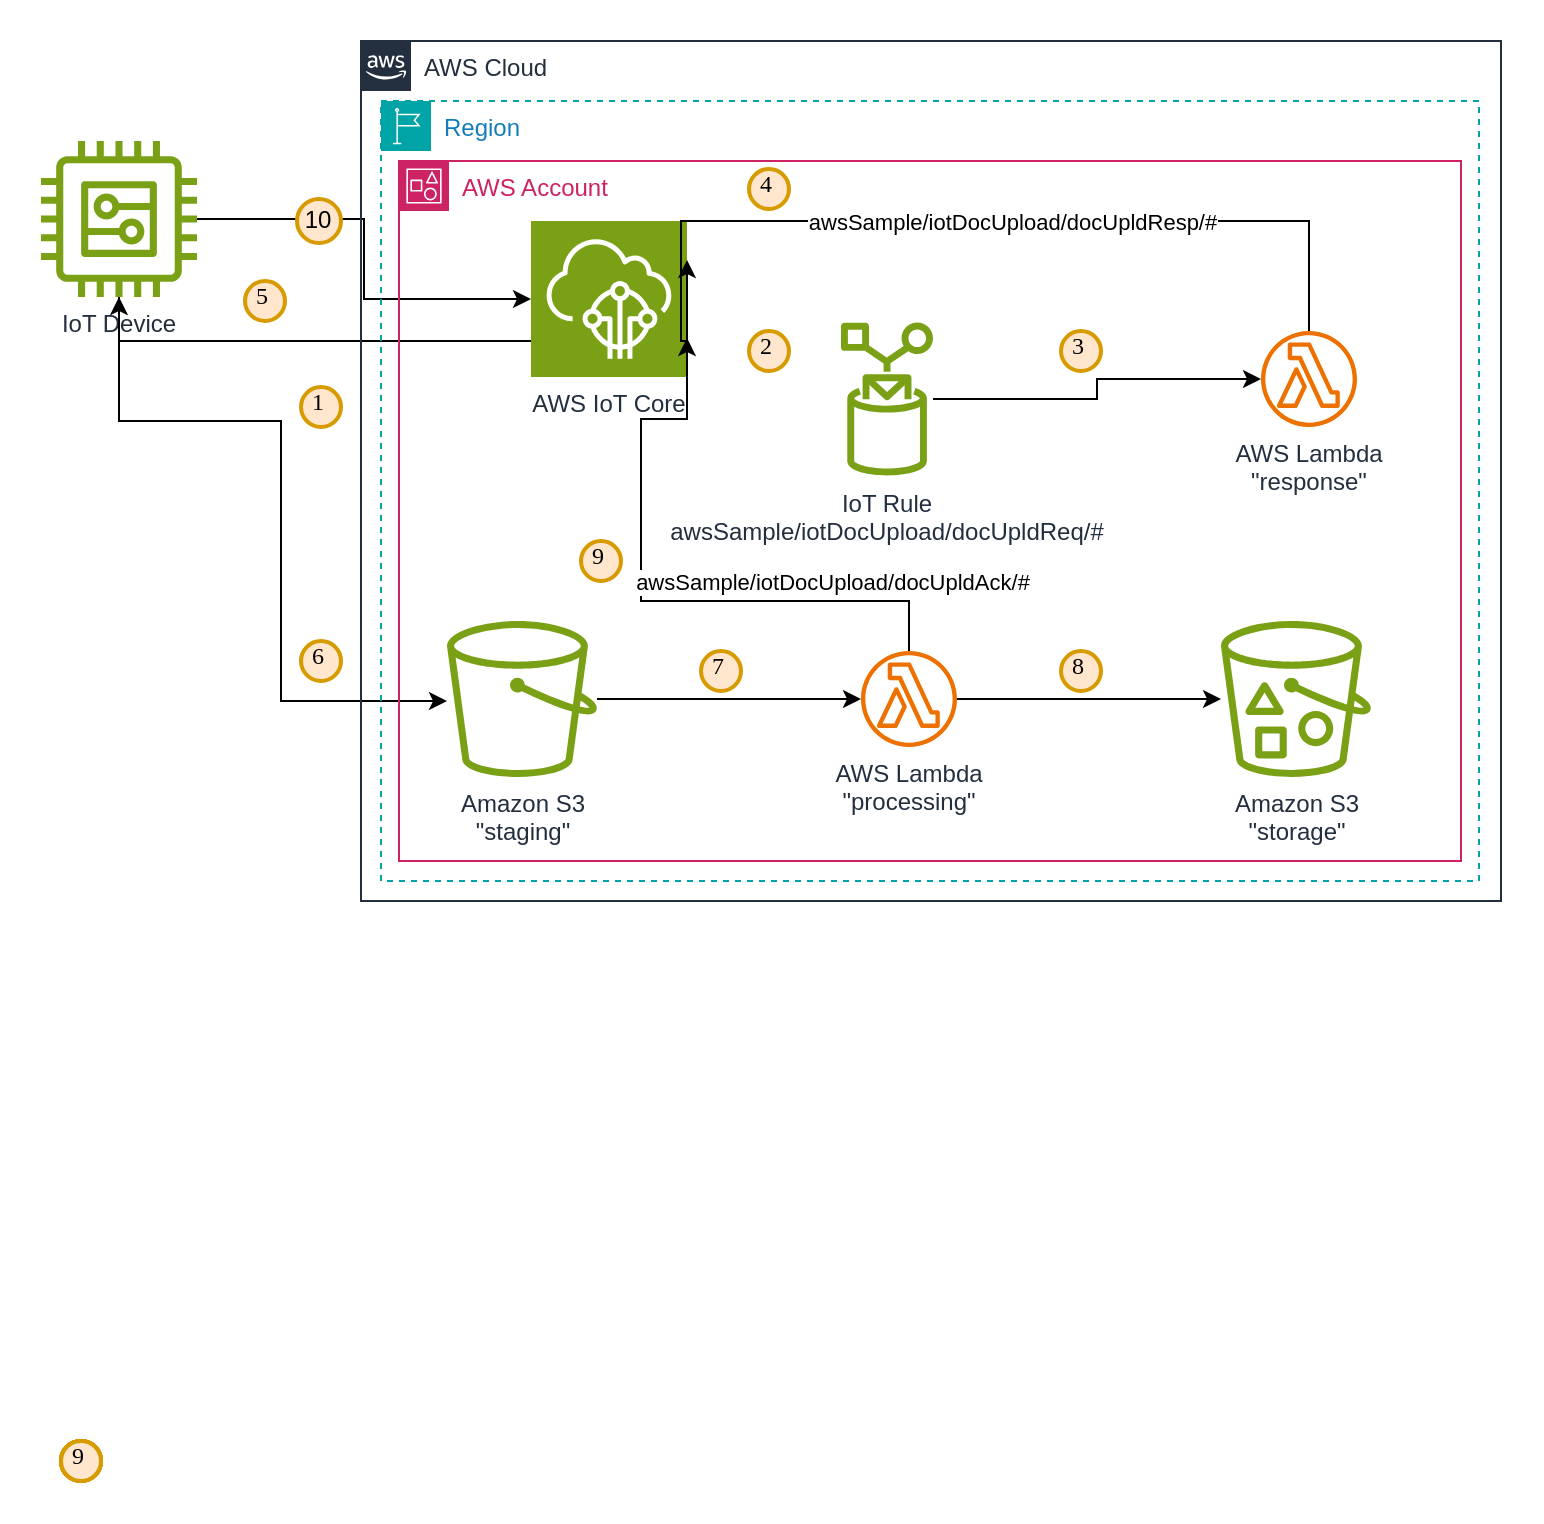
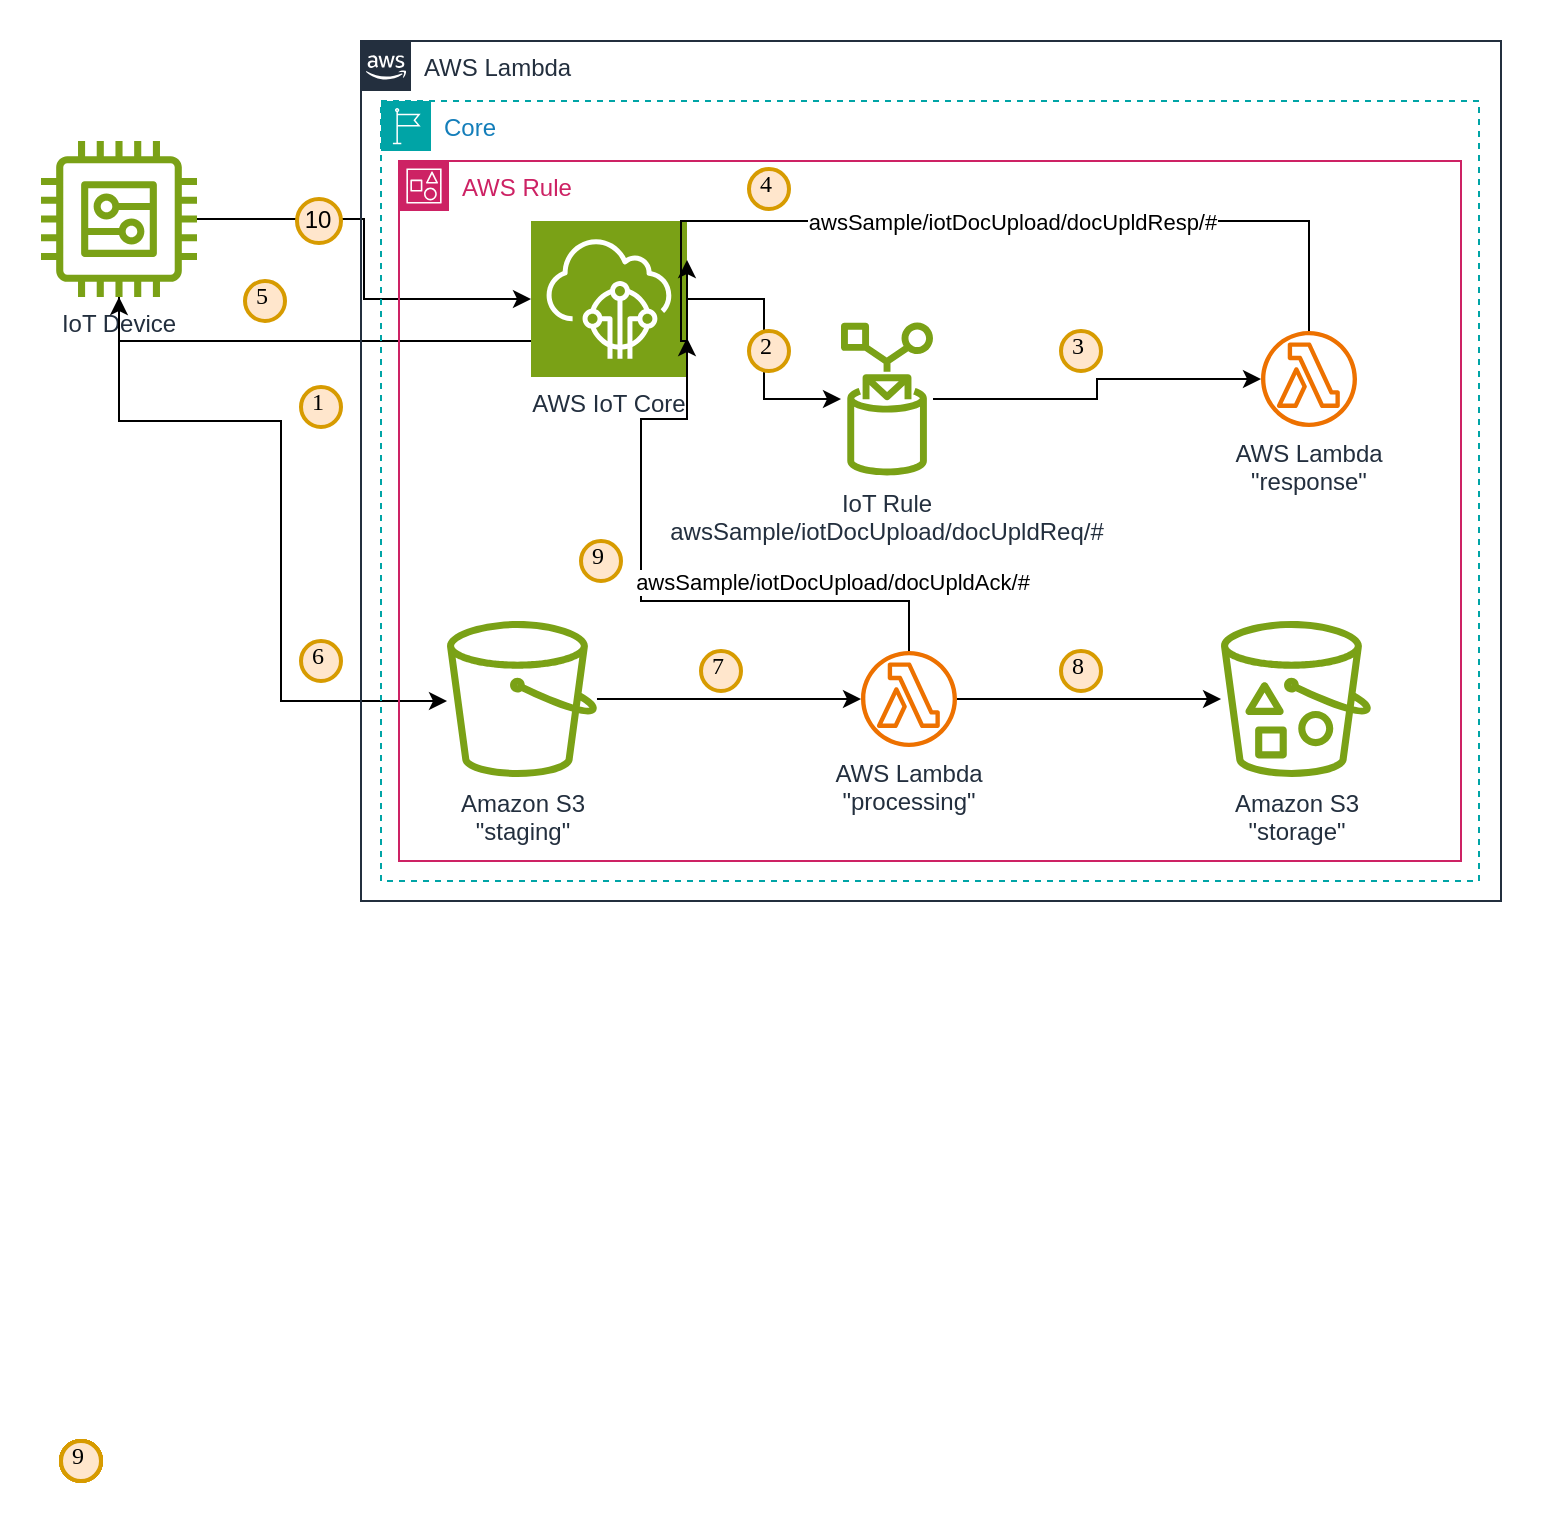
node "AWS Cloud": label "AWS Cloud" -> "AWS Lambda"
node "Region": label "Region" -> "Core"
node "AWS Account": label "AWS Account" -> "AWS Rule"
edge "AWS IoT Core" -> "IoT Rule awsSample/iotDocUpload/docUpldReq/#": added
